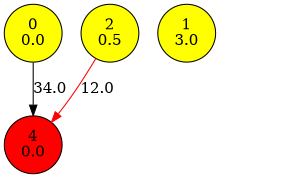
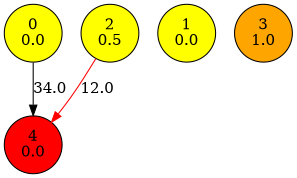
node "1 3.0": label "1 3.0" -> "1 0.0"
node "3 1.0": added
